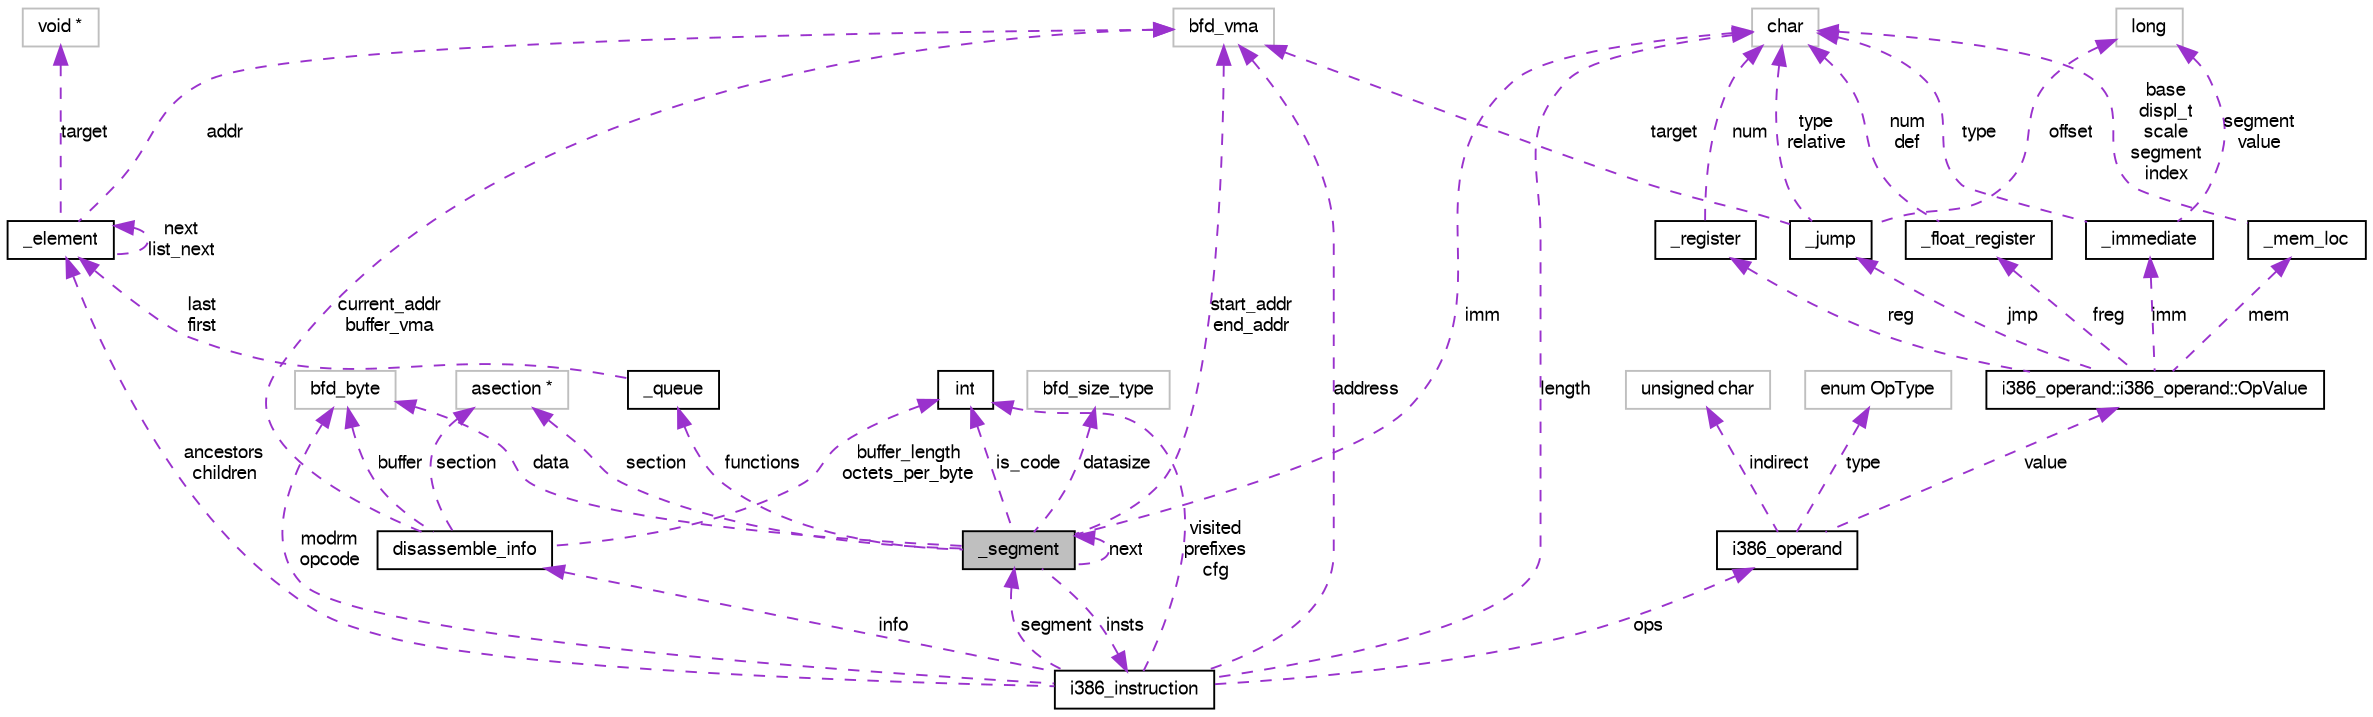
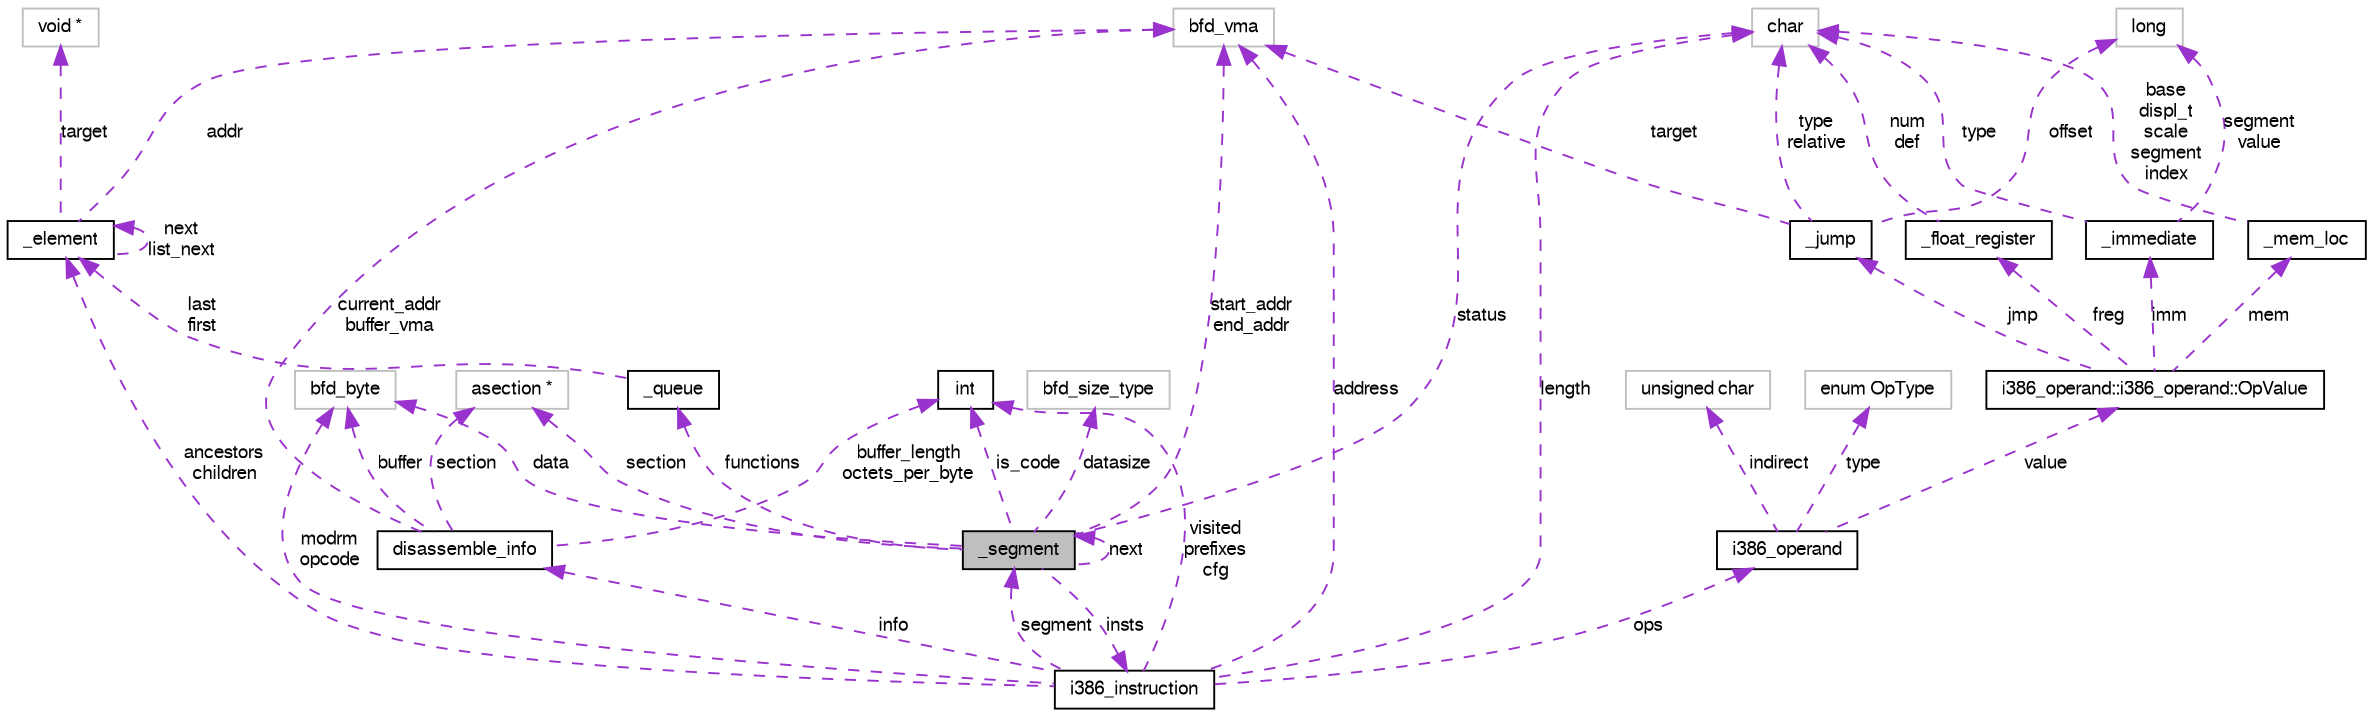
node "_register": removed
edge "_segment" -> "char": label "imm" -> "status"
